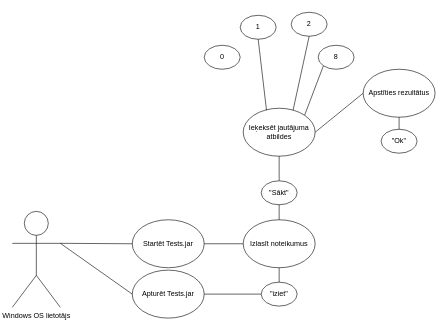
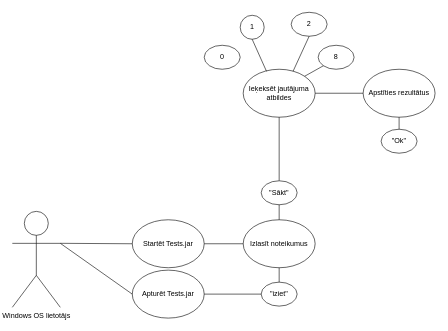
node "1": size 36x24 -> 24x24
node "Ieķeksēt jautājuma atbildes": moved (279, 132) -> (279, 93)
